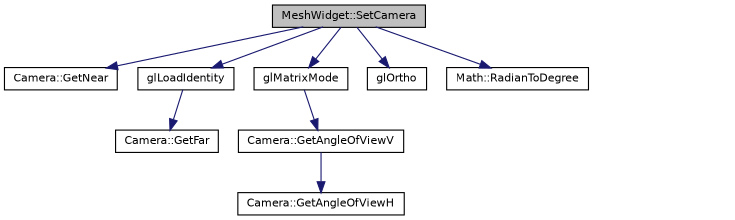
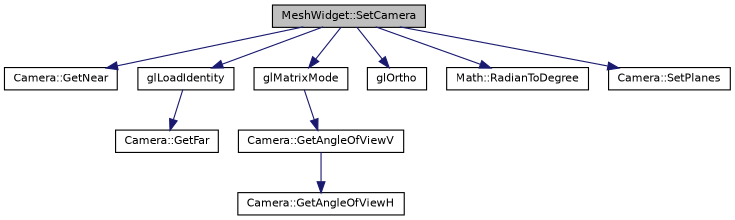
node "Camera::SetPlanes": added
